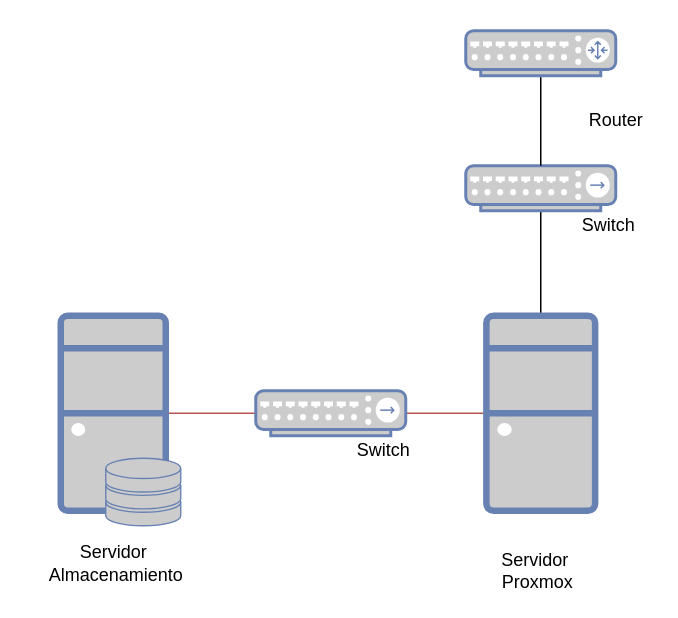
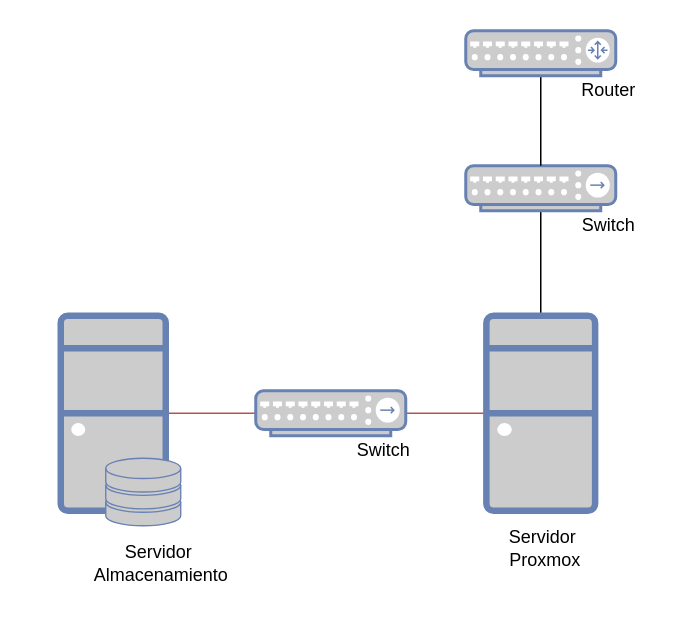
node "Router": moved (616, 121) -> (608, 91)
node "Servidor Almacenamiento": moved (113, 563) -> (158, 563)
node "Servidor Proxmox": moved (535, 571) -> (543, 548)
